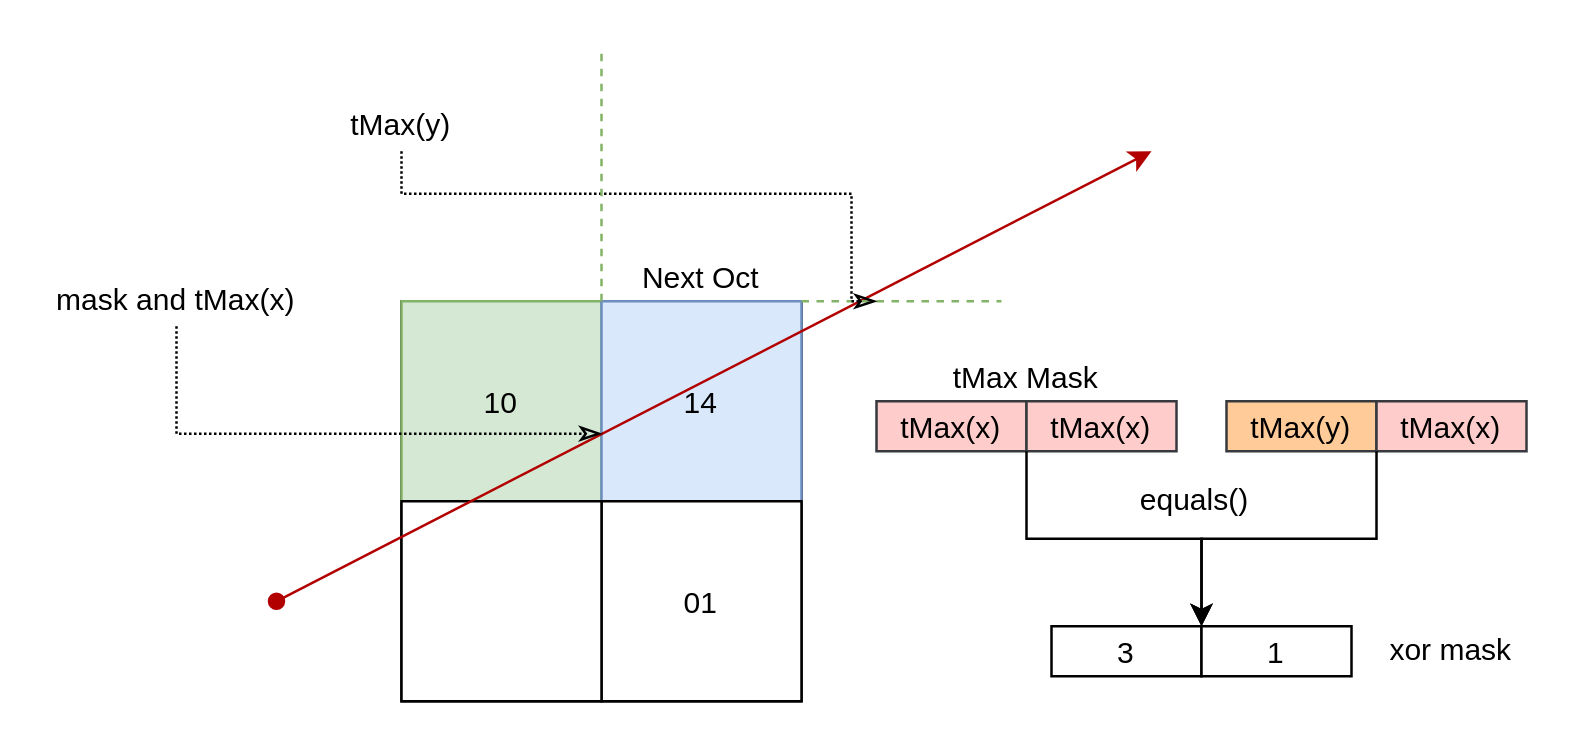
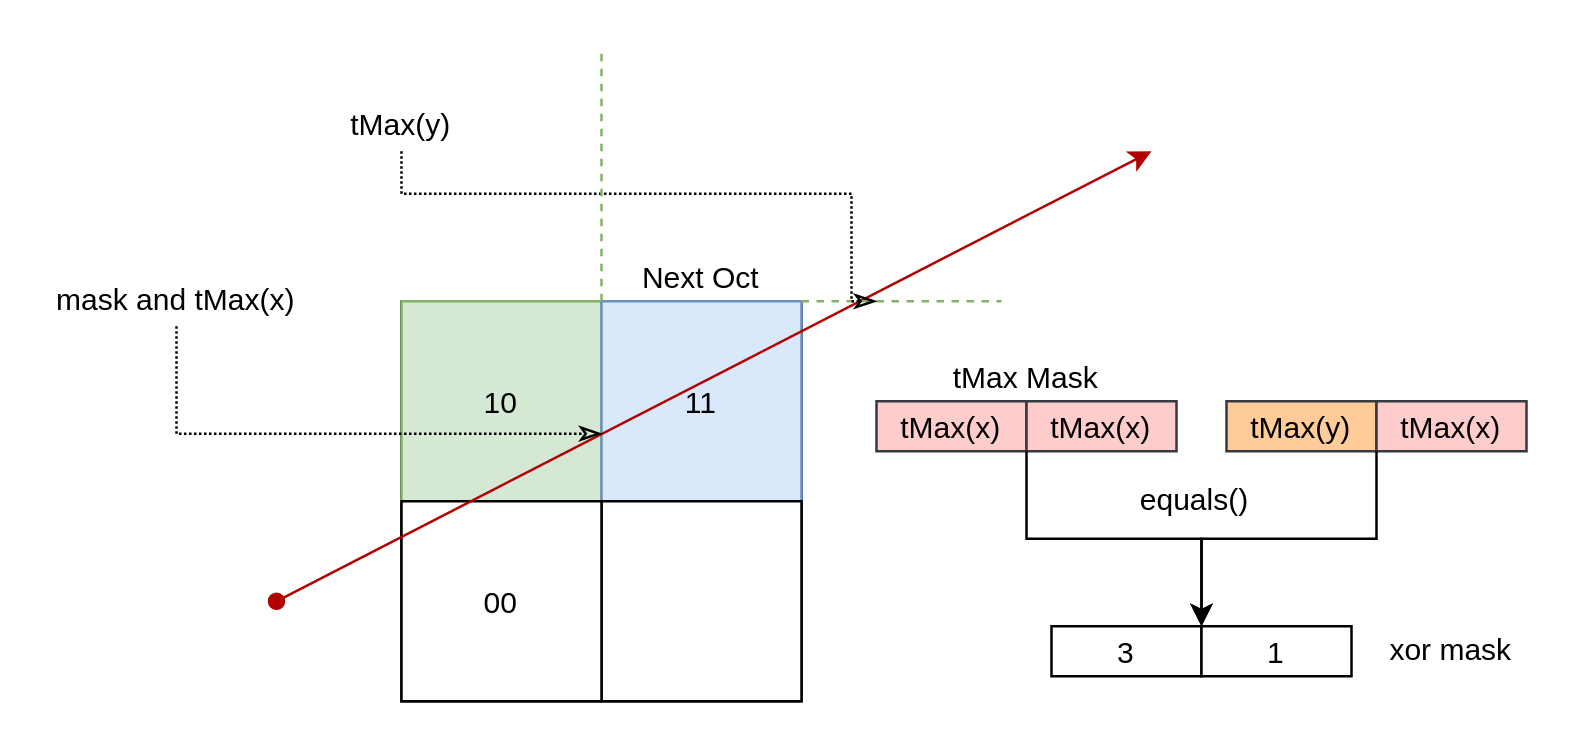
node "14": label "14" -> "11"
node "00": added
node "01": removed
